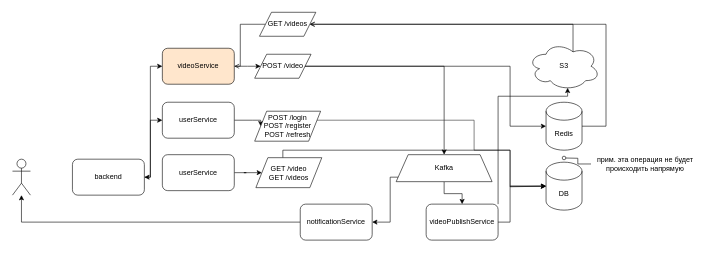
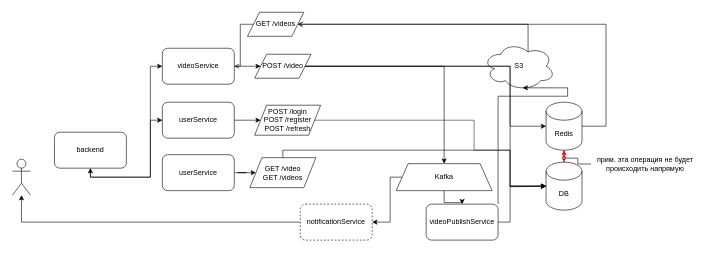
node "GET /videos": moved (288, 24) -> (276, 24)
node "videoService": fillcolor #ffe6cc -> #ffffff
node "S3": moved (564, 66) -> (519, 66)
node "POST /login POST /register POST /refresh": moved (288, 126) -> (288, 120)
edge "POST /video" -> "DB": added
edge "DB" -> "Redis": added
node "Kafka": moved (444, 168) -> (444, 177)
node "GET /video GET /videos": moved (289, 173) -> (283, 173)
node "backend": moved (108, 177) -> (90, 150)
node "notificationService": style solid -> dashed
